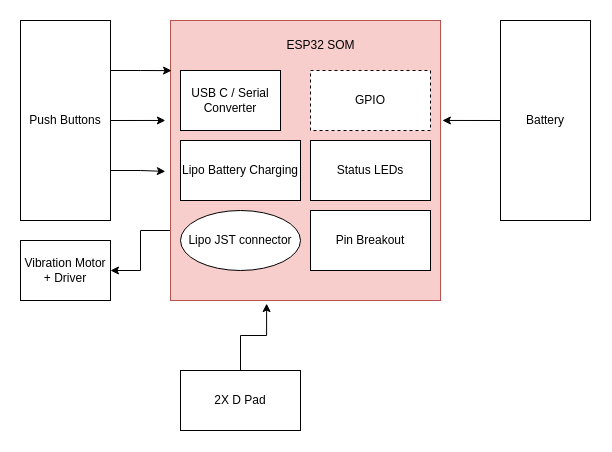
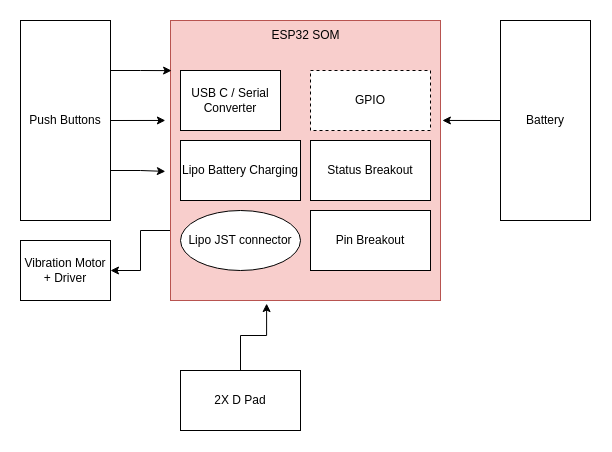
node "ESP32 SOM": moved (321, 46) -> (306, 36)
node "Status LEDs": label "Status LEDs" -> "Status Breakout"
